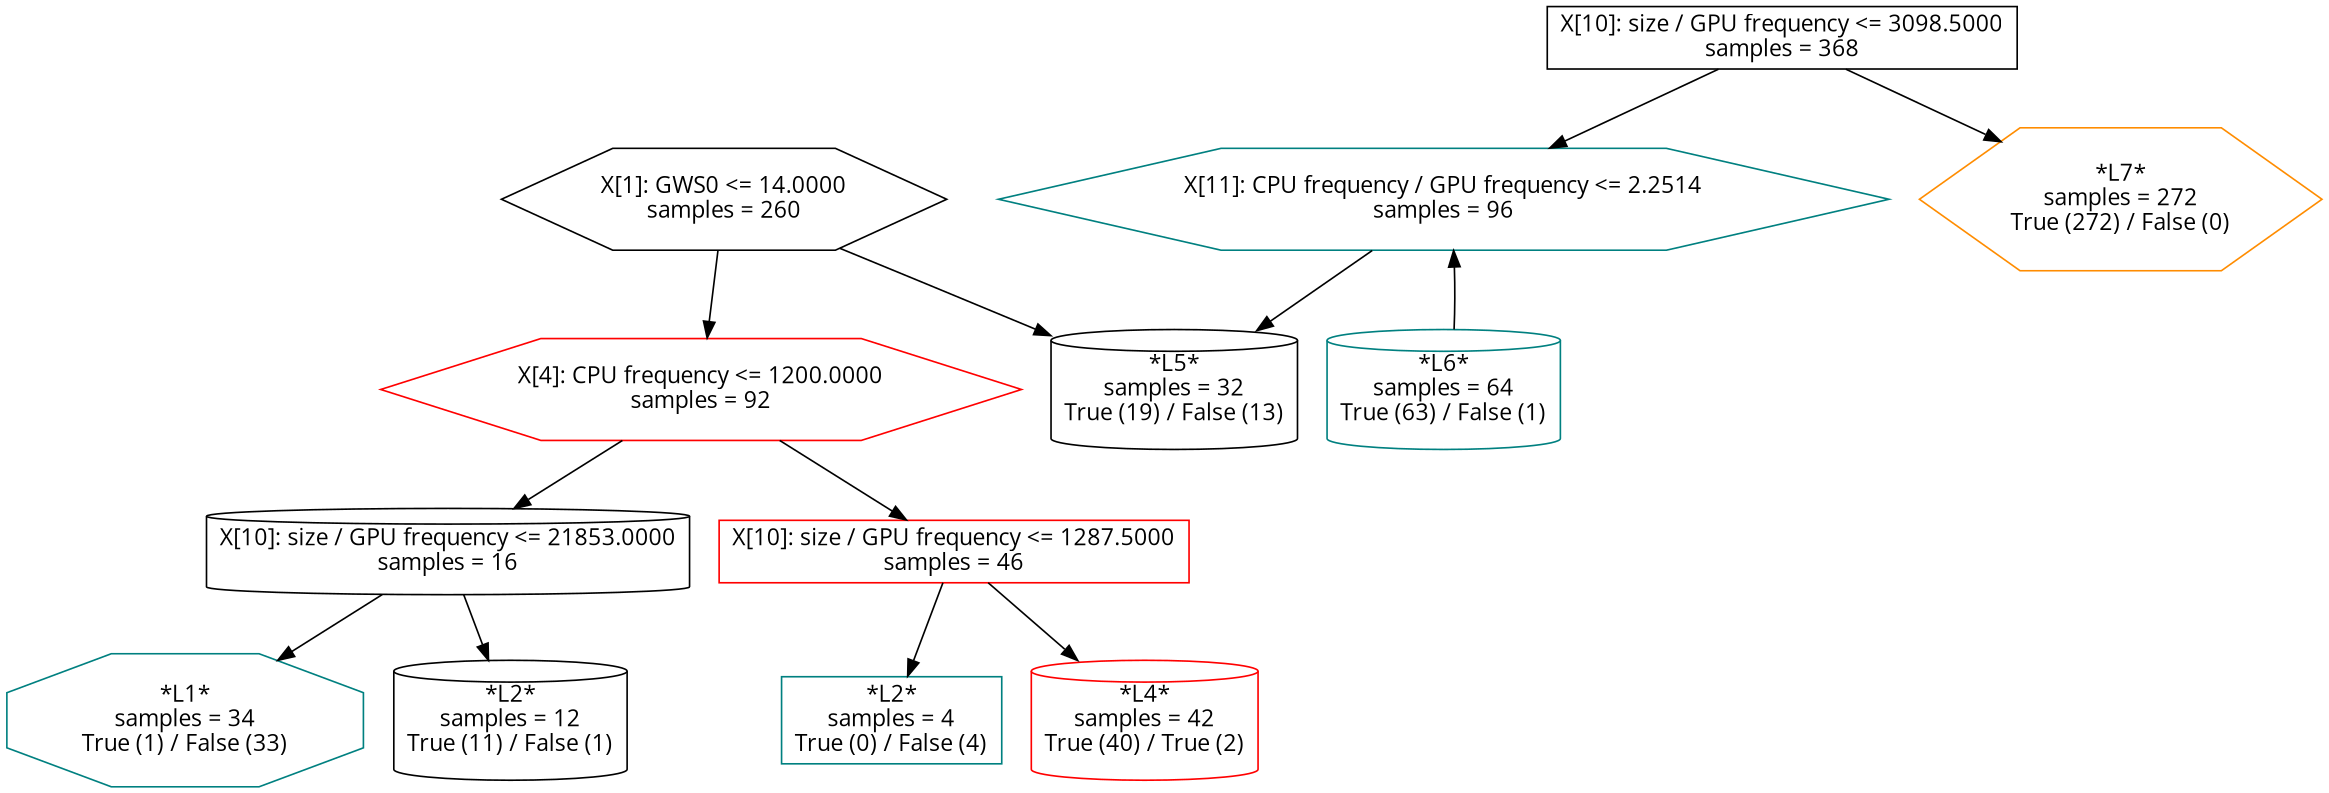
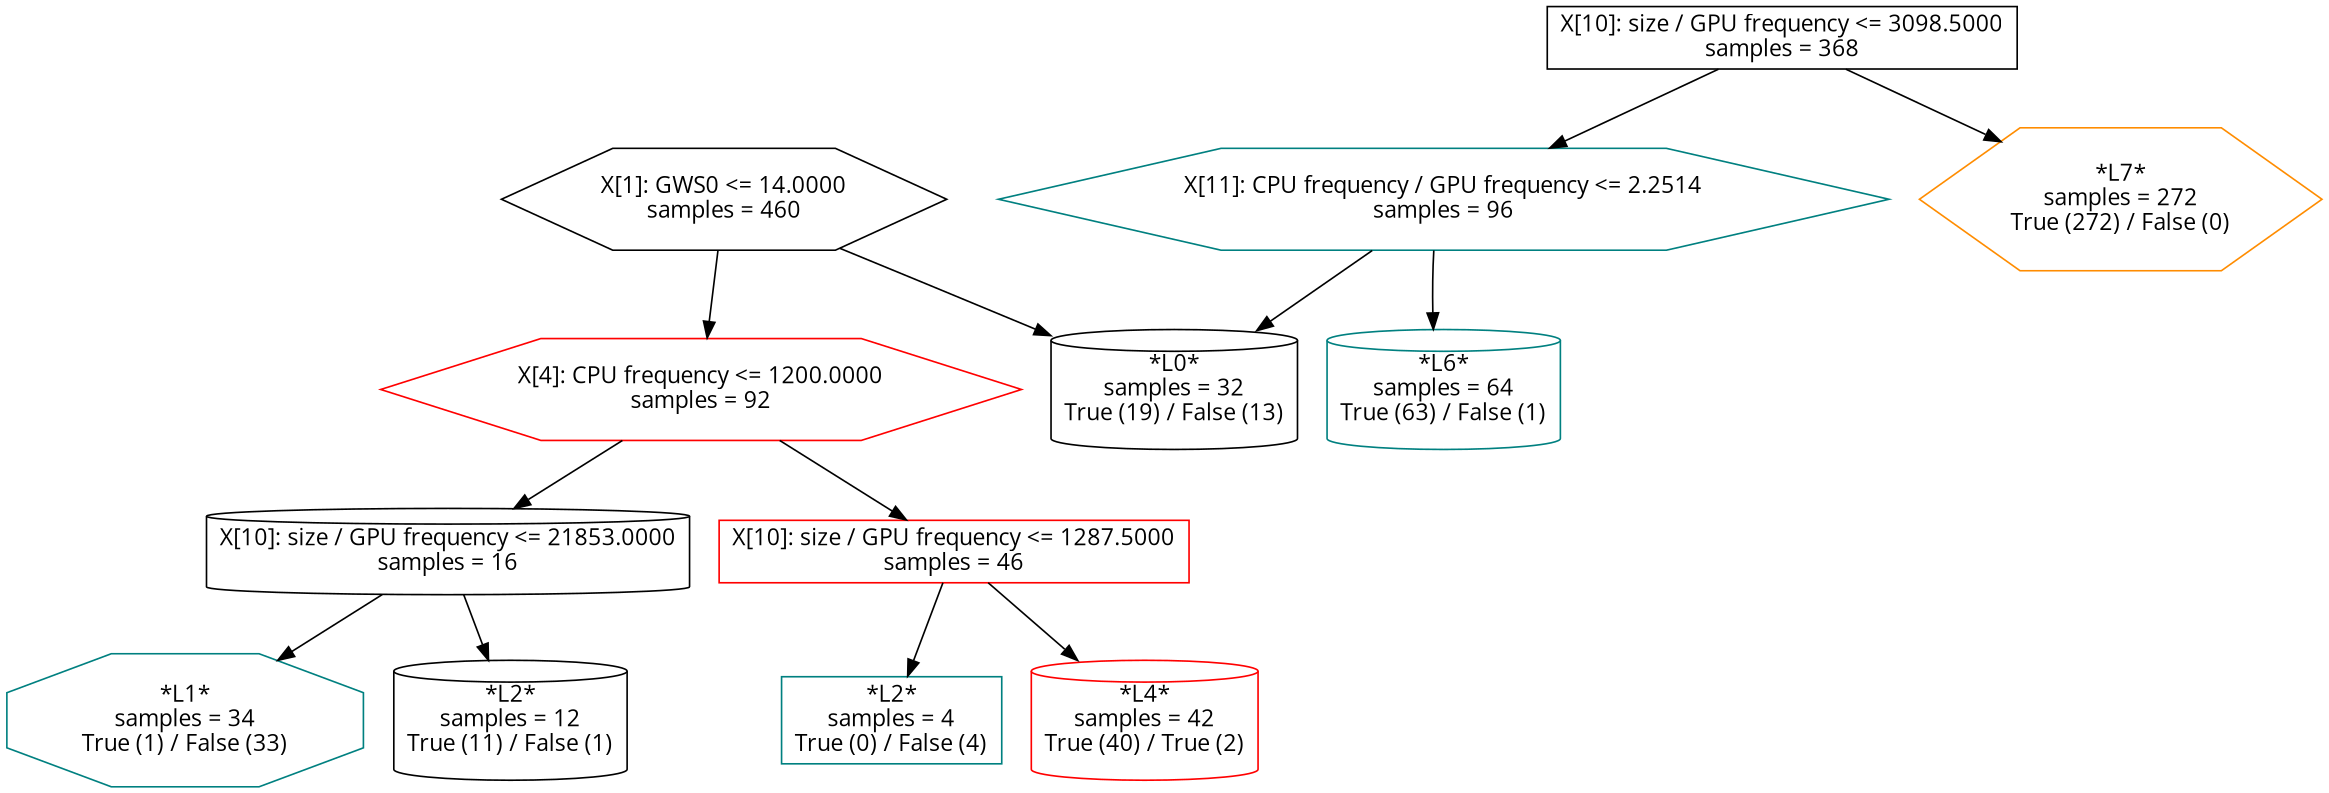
node "X[1]: GWS0 <= 14.0000 samples = 260": label "X[1]: GWS0 <= 14.0000 samples = 260" -> "X[1]: GWS0 <= 14.0000 samples = 460"
edge "*L6* samples = 64 True (63) / False (1)" -> "X[11]: CPU frequency / GPU frequency <= 2.2514 samples = 96": reversed
node "*L5* samples = 32 True (19) / False (13)": label "*L5* samples = 32 True (19) / False (13)" -> "*L0* samples = 32 True (19) / False (13)"
